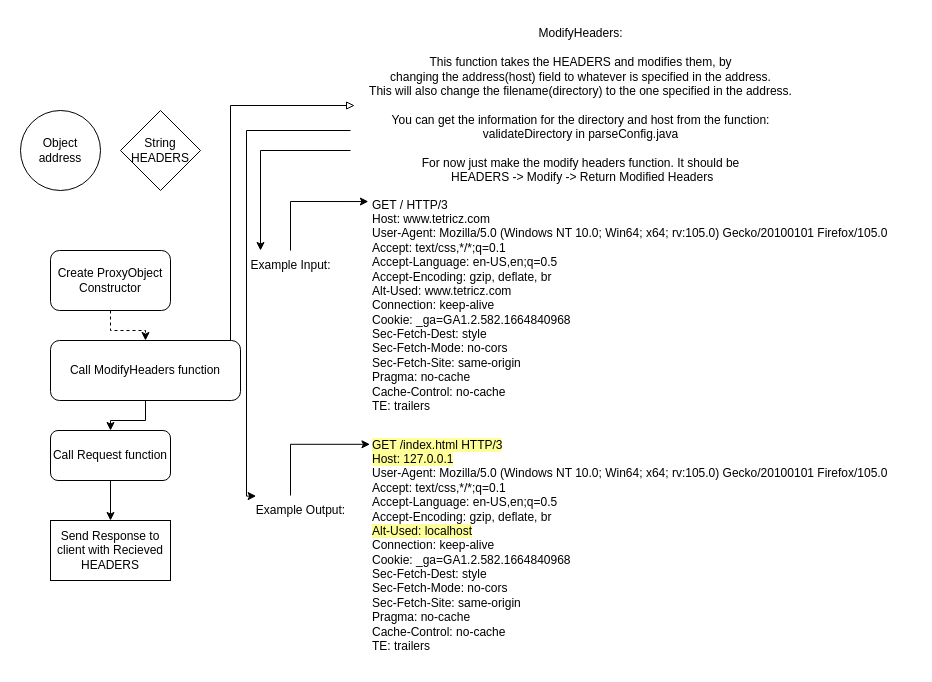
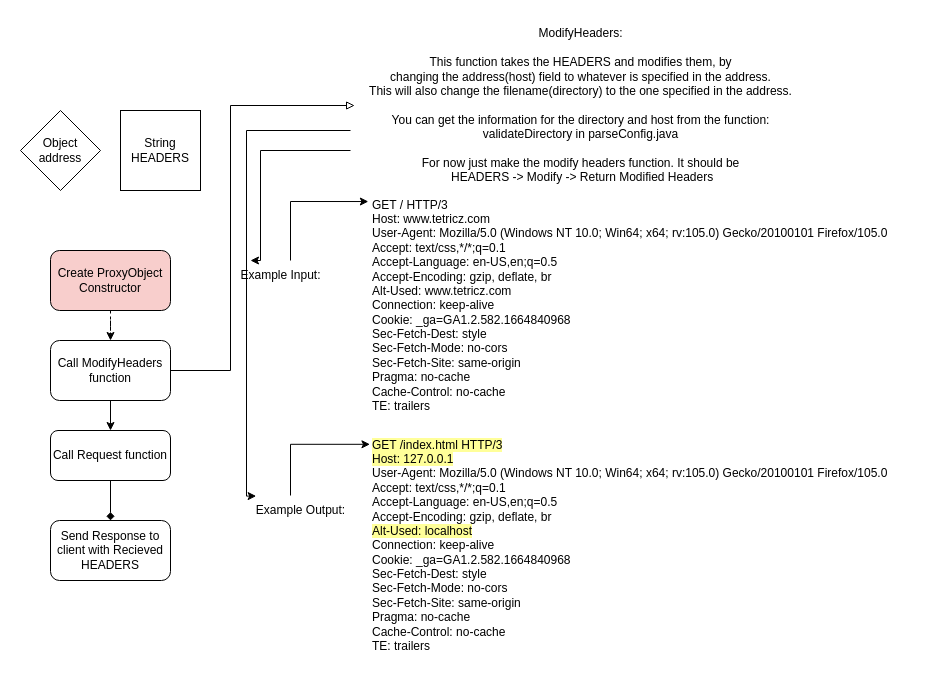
node "Object address": shape ellipse -> diamond
node "String HEADERS": shape diamond -> rectangle
node "Example Input:": moved (291, 266) -> (281, 276)
node "Create ProxyObject Constructor": fillcolor #ffffff -> #f8cecc
node "Call ModifyHeaders function": size 190x60 -> 120x60
edge "Call Request function" -> "Send Response to client with Recieved HEADERS": arrowhead classic -> diamond
node "Send Response to client with Recieved HEADERS": shape rectangle -> rounded rectangle
